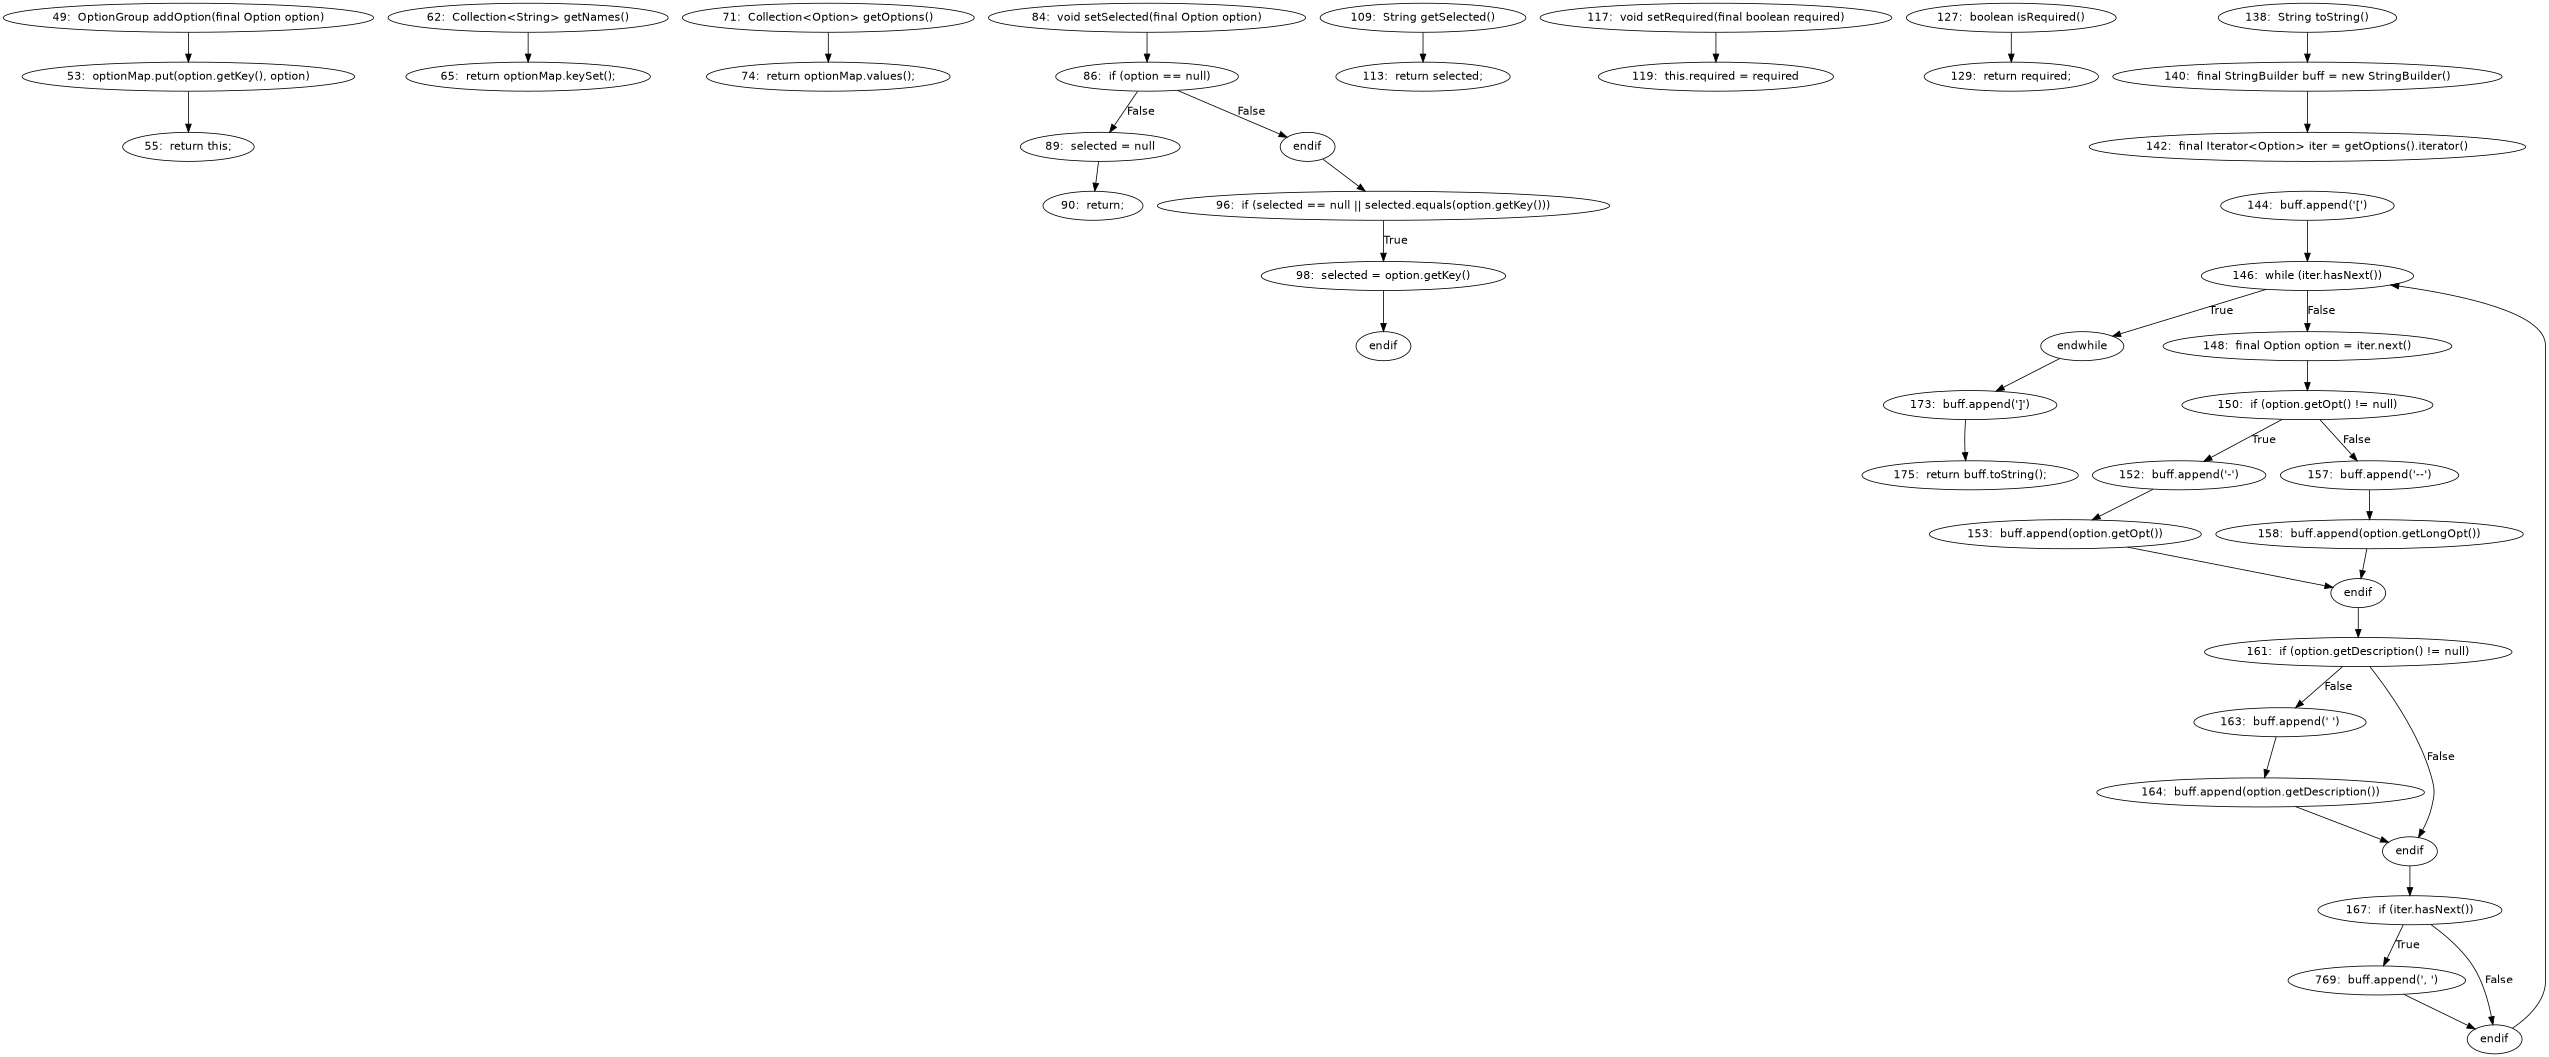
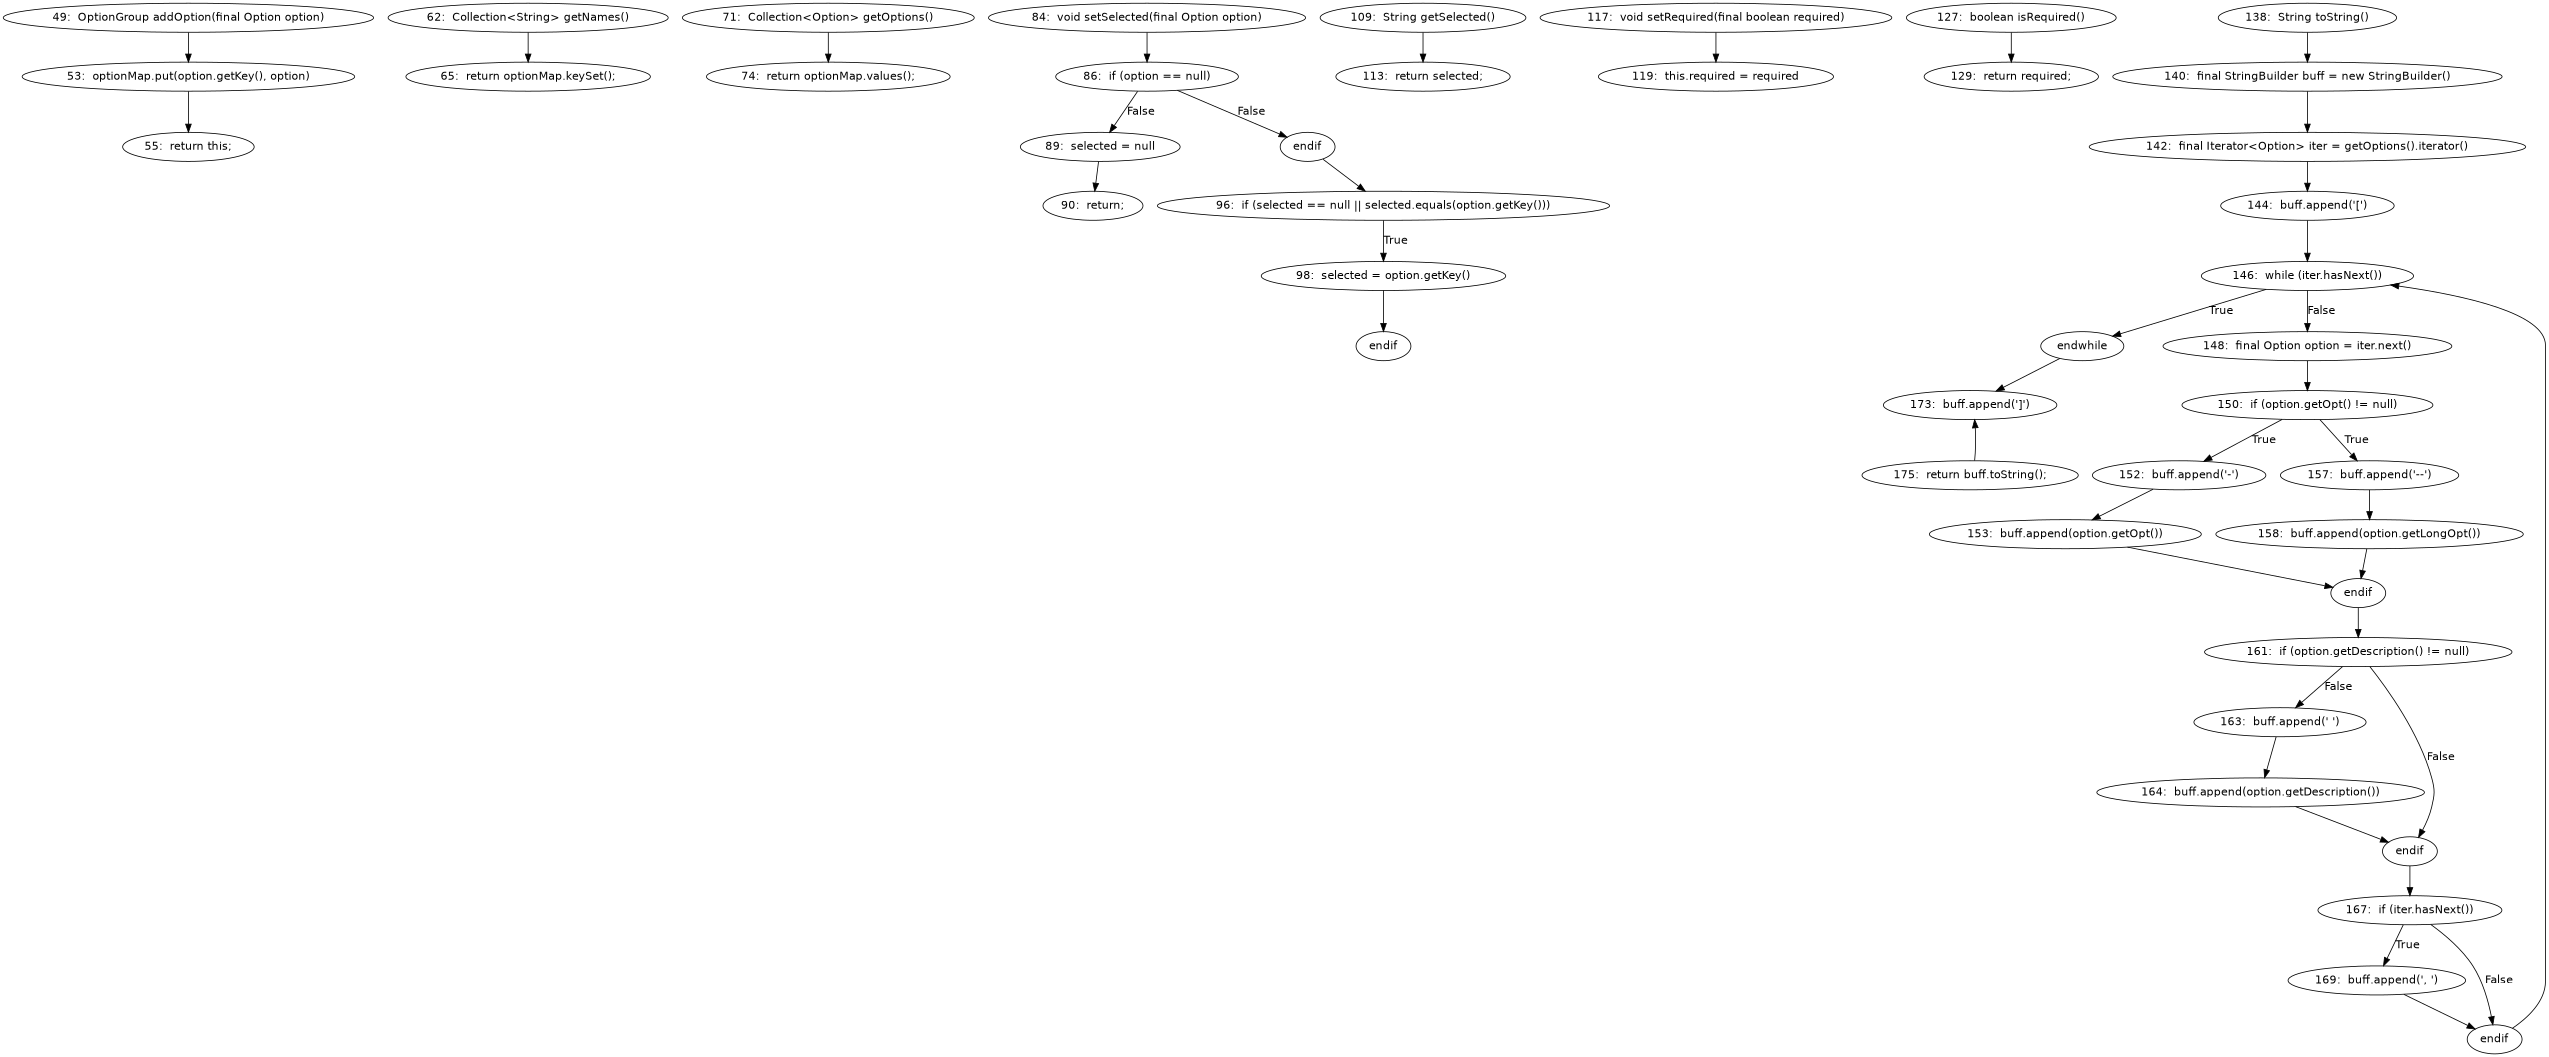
edge "142:  final Iterator<Option> iter = getOptions().iterator()" -> "144:  buff.append('[')": added
edge "173:  buff.append(']')" -> "175:  return buff.toString();": reversed
edge "150:  if (option.getOpt() != null)" -> "157:  buff.append('--')": label "False" -> "True"
node "769:  buff.append(', ')": label "769:  buff.append(', ')" -> "169:  buff.append(', ')"
